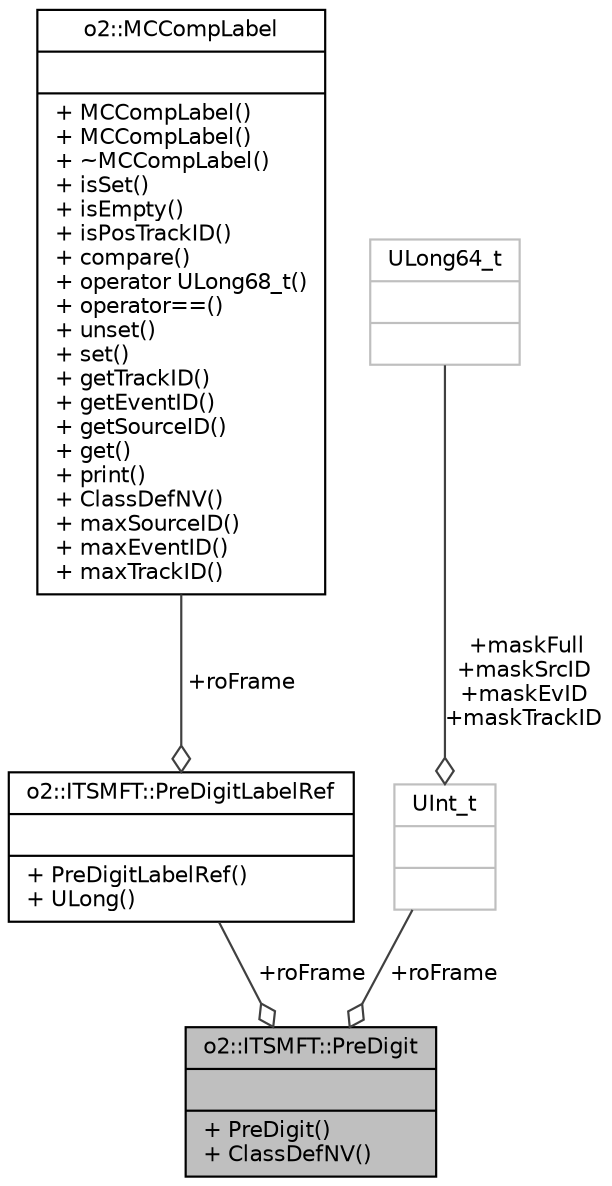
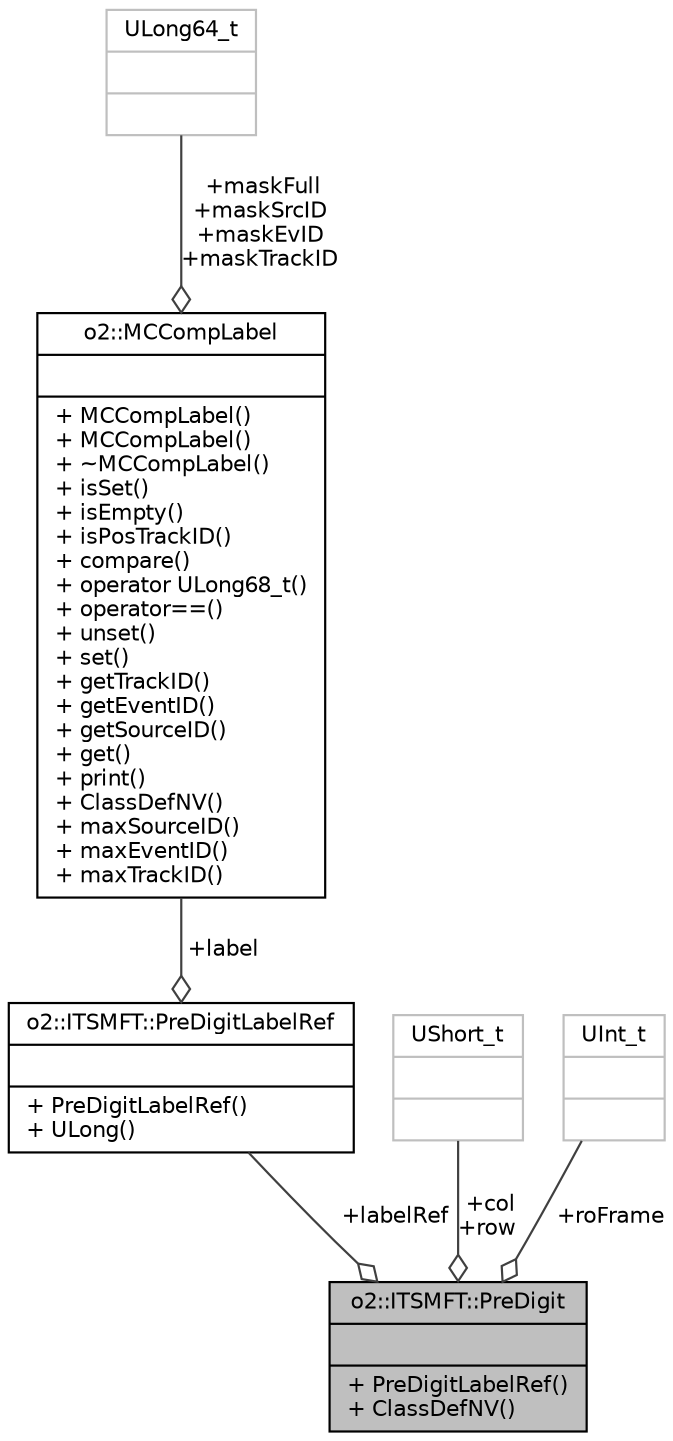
edge "ULong64_t" -> "UInt_t": now "ULong64_t" -> "o2::MCCompLabel"
edge "o2::MCCompLabel" -> "o2::ITSMFT::PreDigitLabelRef": label " +roFrame" -> " +label"
edge "o2::ITSMFT::PreDigitLabelRef" -> "o2::ITSMFT::PreDigit": label " +roFrame" -> " +labelRef"
node "UShort_t": added
node "o2::ITSMFT::PreDigit": text "+ PreDigit()" -> "+ PreDigitLabelRef()"
